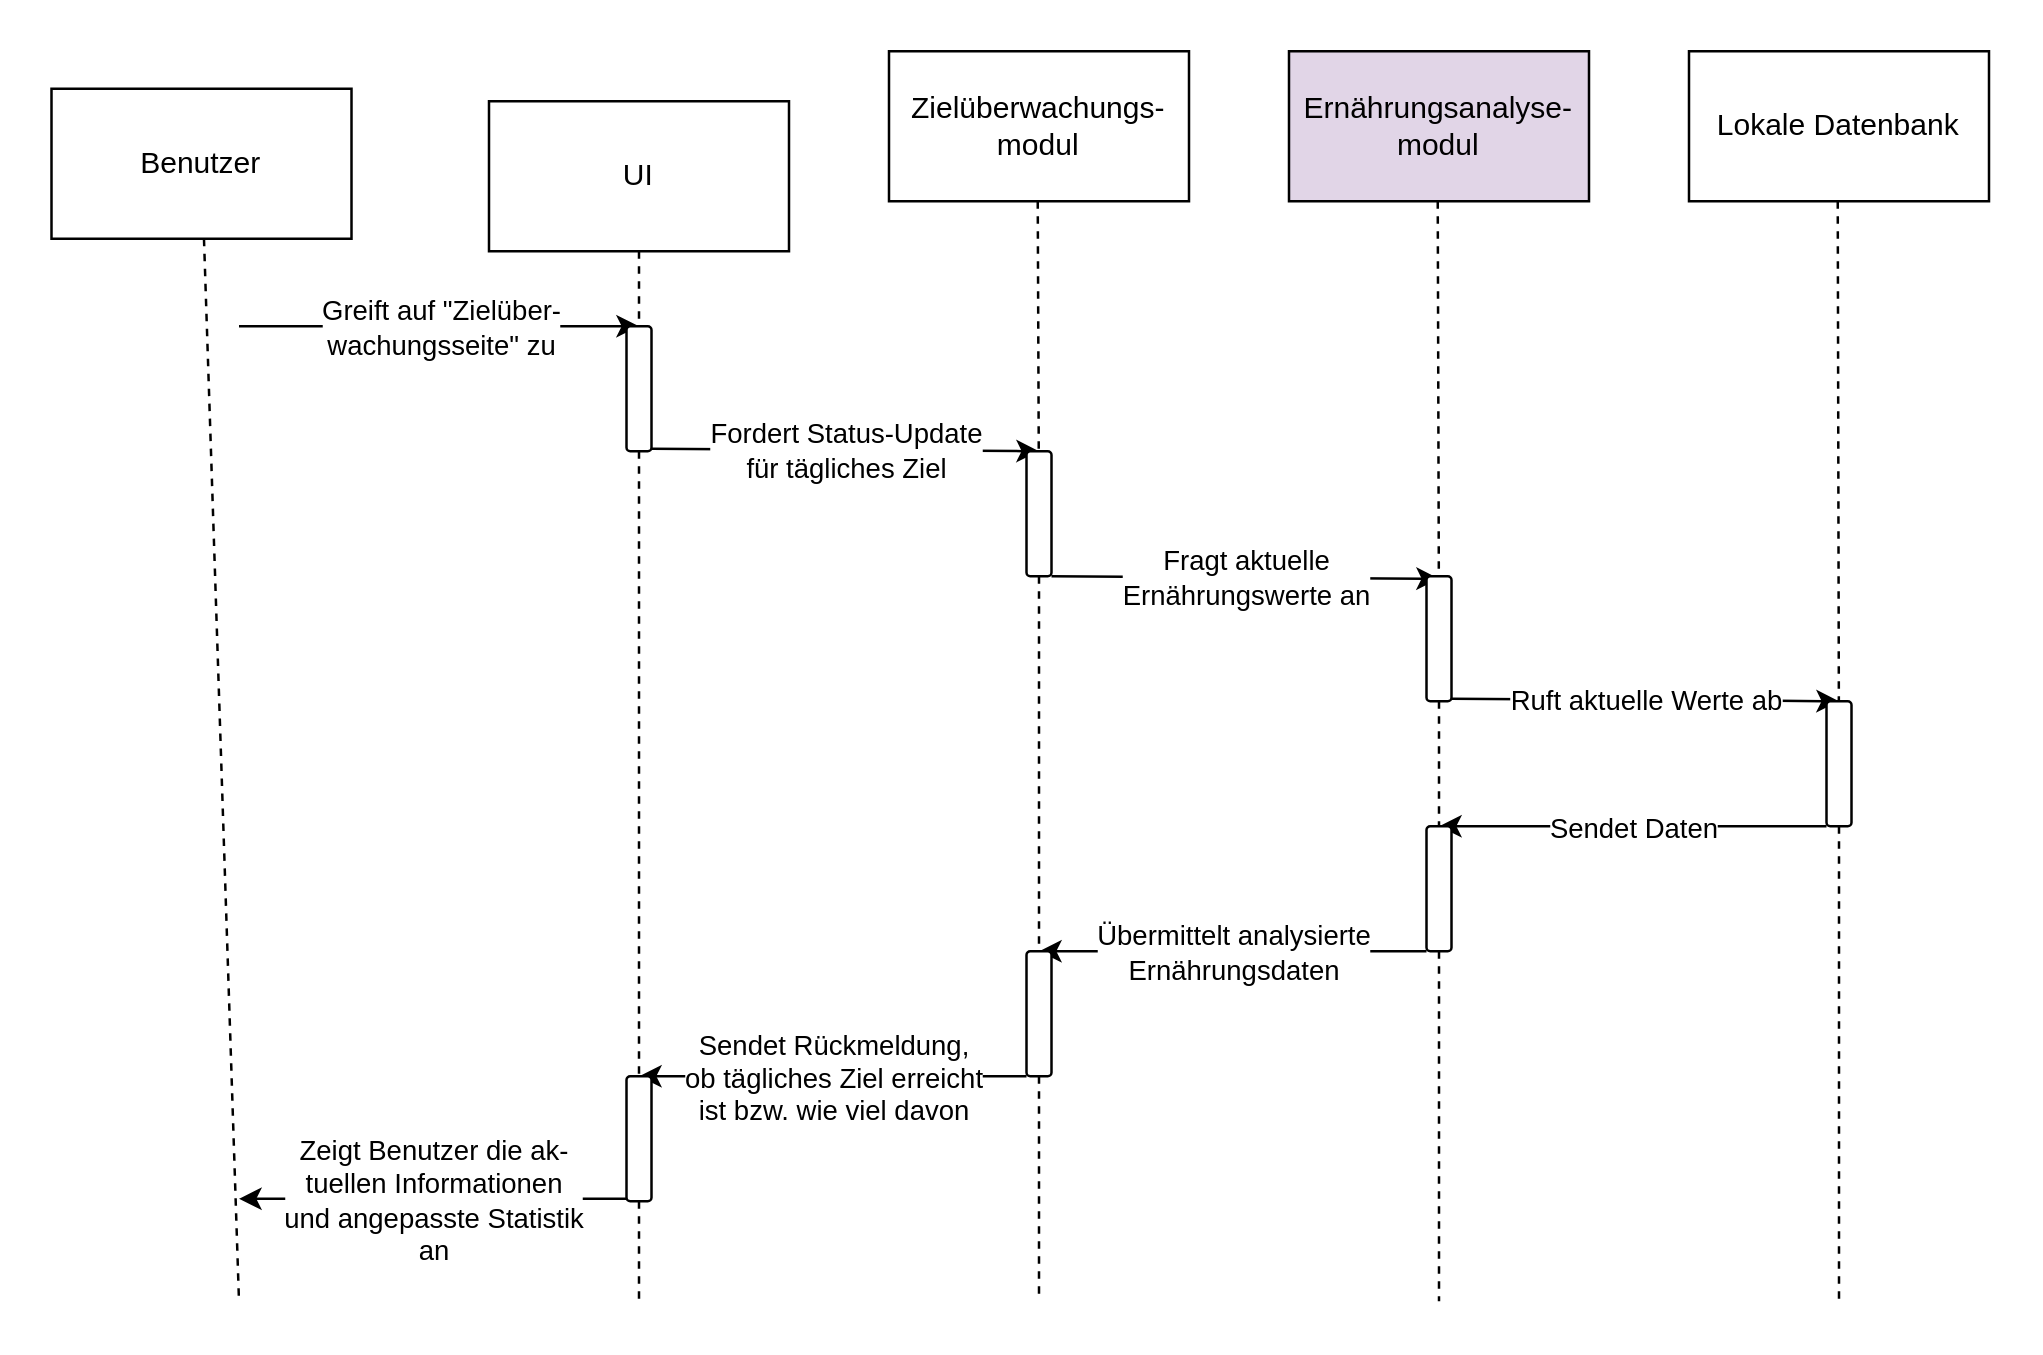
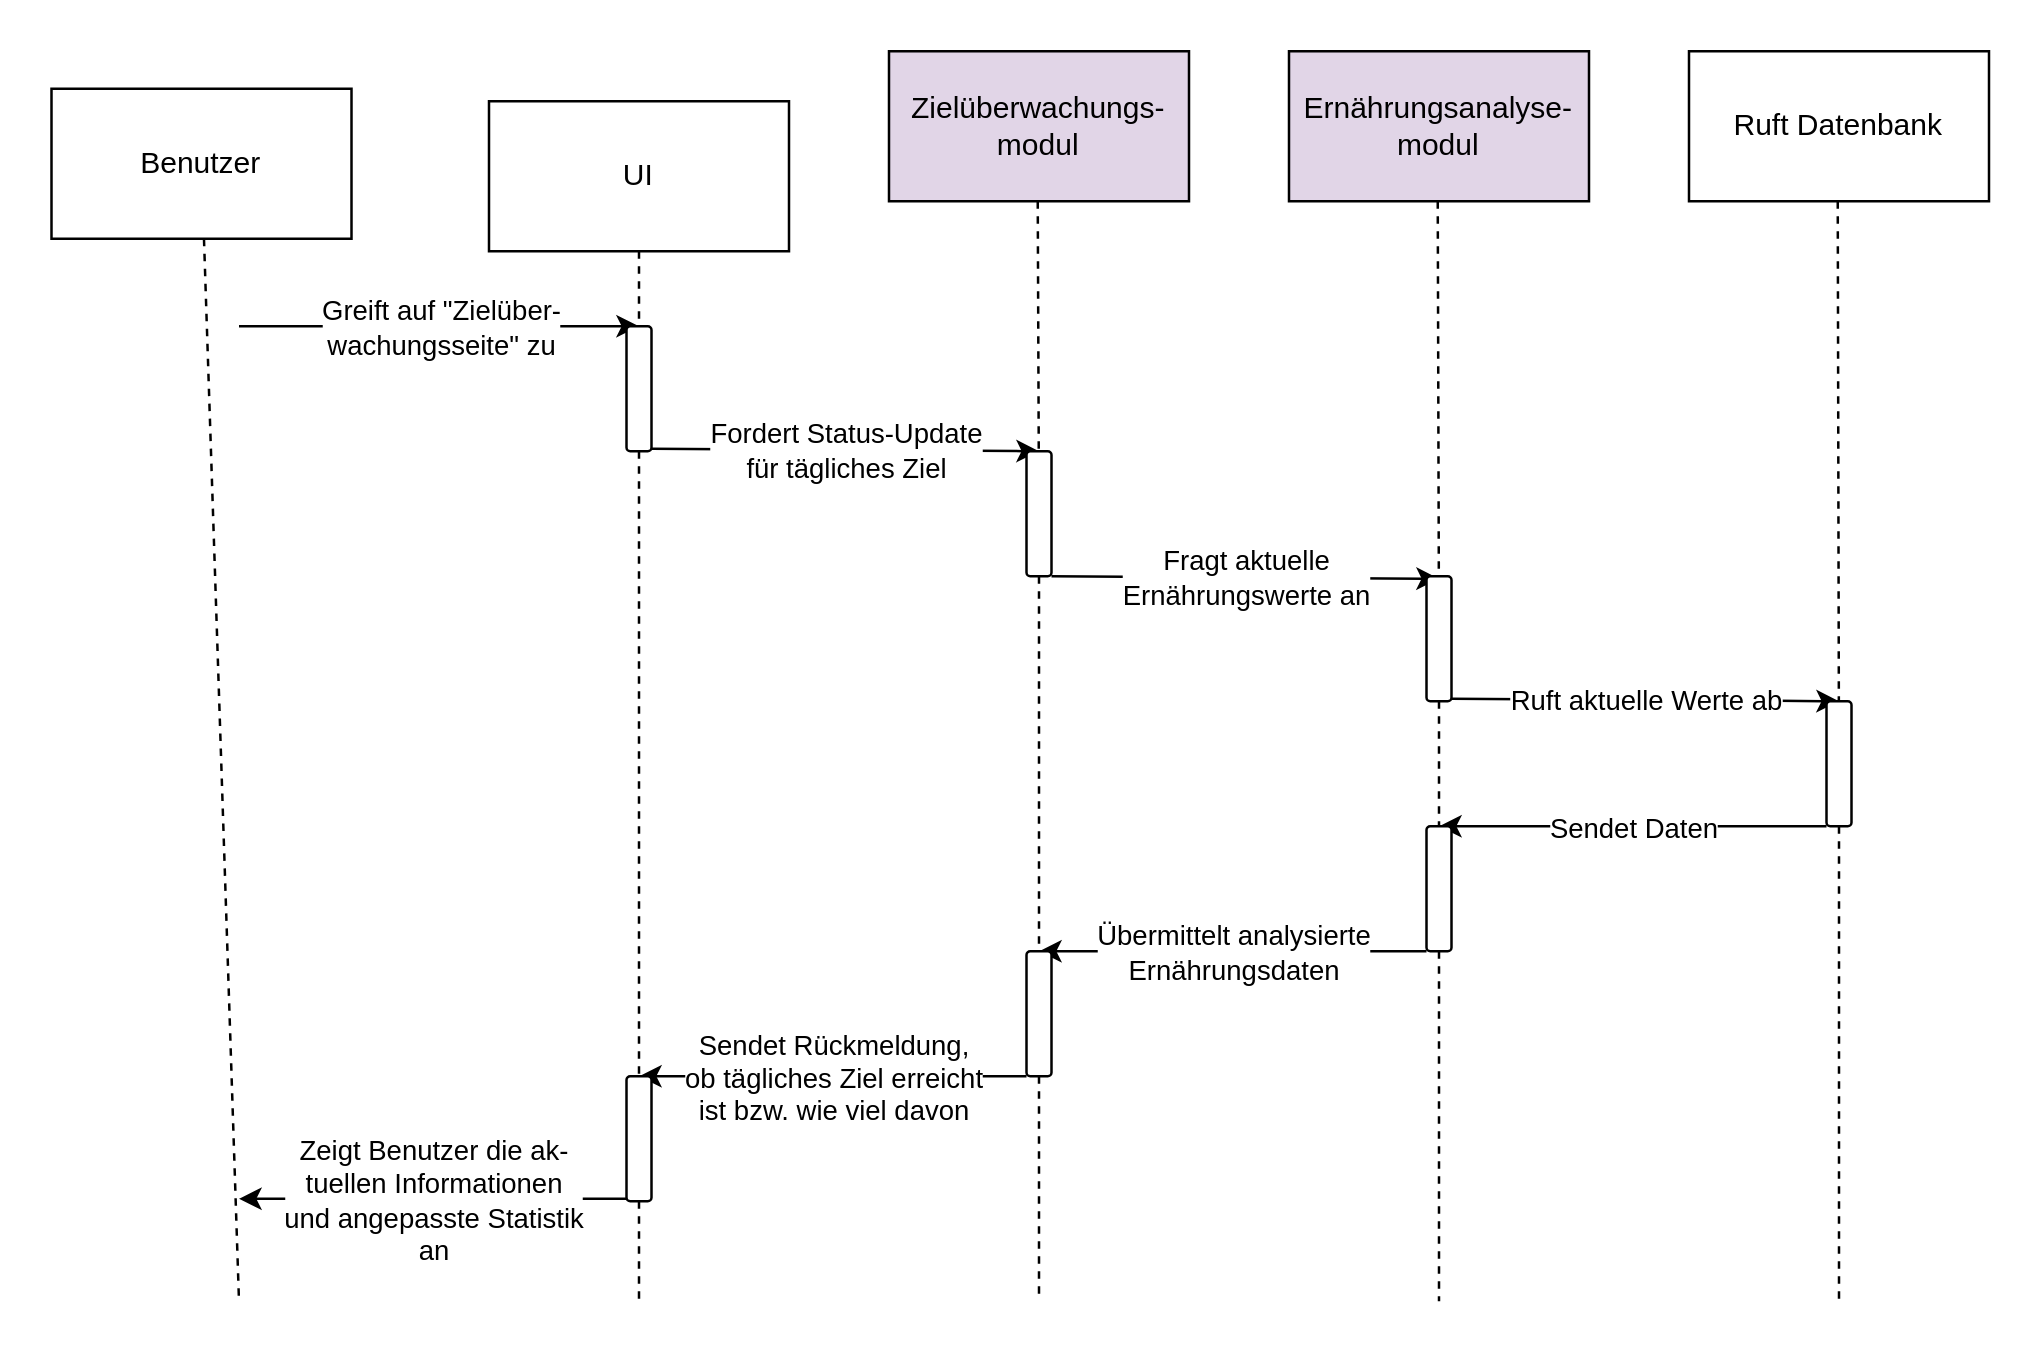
node "Zielüberwachungs- modul": fillcolor #ffffff -> #e1d5e7
node "Lokale Datenbank": label "Lokale Datenbank" -> "Ruft Datenbank"
